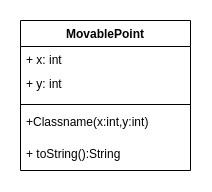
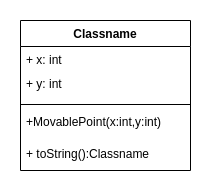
node "MovablePoint": label "MovablePoint" -> "Classname"
node "+Classname(x:int,y:int)": label "+Classname(x:int,y:int)" -> "+MovablePoint(x:int,y:int)"
node "+ toString():String": label "+ toString():String" -> "+ toString():Classname"
